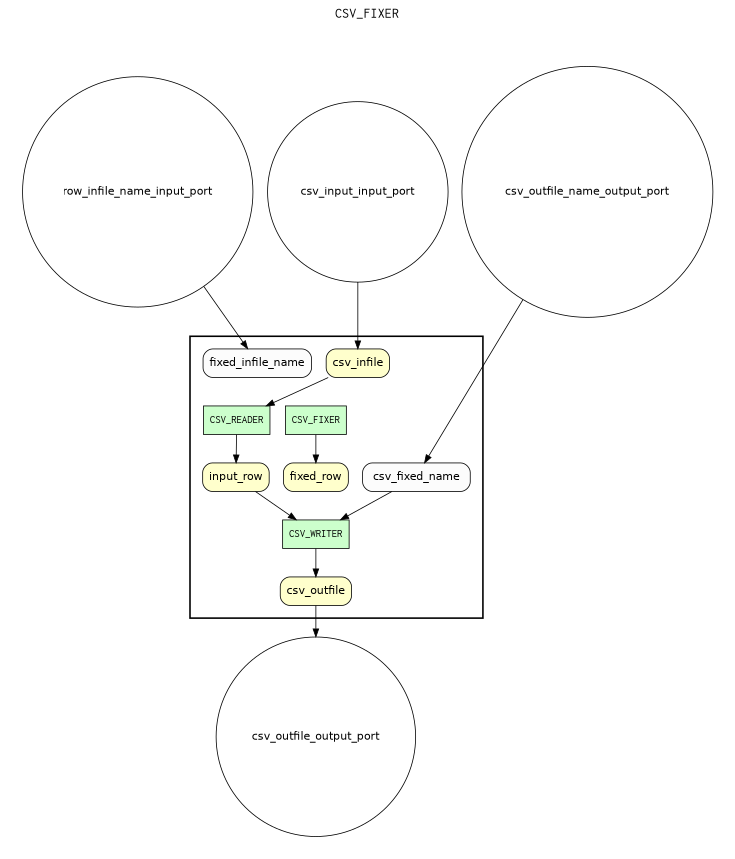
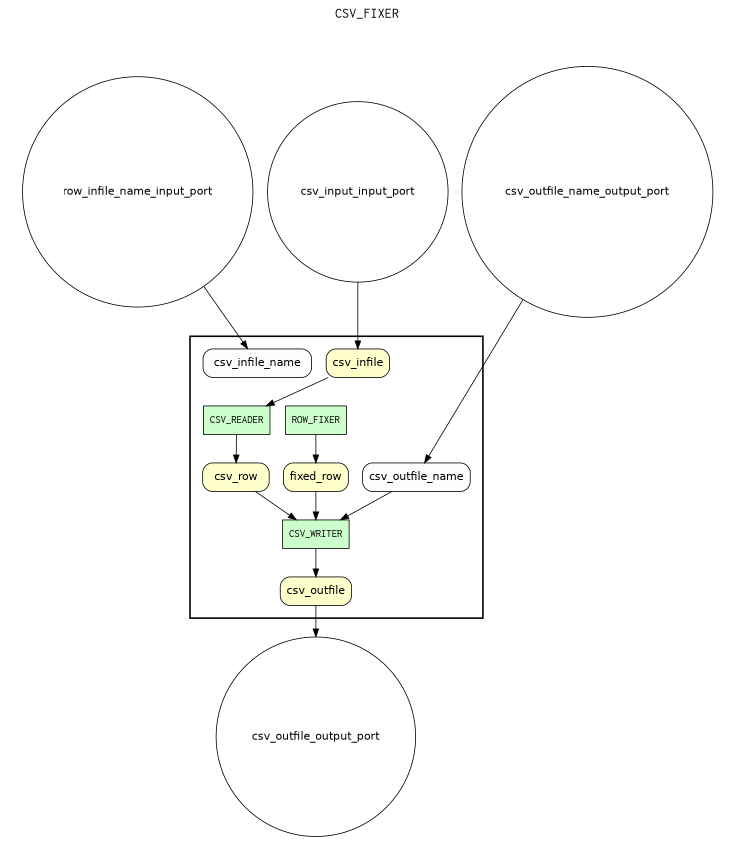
node "fixed_infile_name": label "fixed_infile_name" -> "csv_infile_name"
node "CSV_FIXER": label "CSV_FIXER" -> "ROW_FIXER"
node "input_row": label "input_row" -> "csv_row"
node "csv_fixed_name": label "csv_fixed_name" -> "csv_outfile_name"
edge "fixed_row" -> "CSV_WRITER": added
